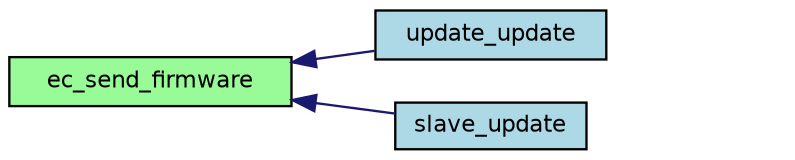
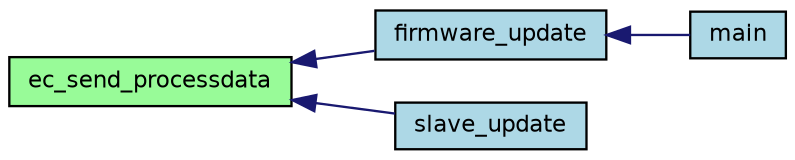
node "update_update": label "update_update" -> "firmware_update"
node "main": added
node "ec_send_firmware": label "ec_send_firmware" -> "ec_send_processdata"
